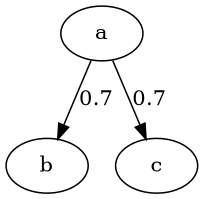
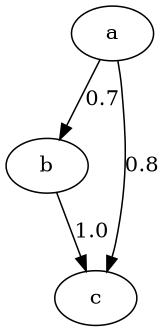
edge "a" -> "c": label "0.7" -> "0.8"
edge "b" -> "c": added, label "1.0"
